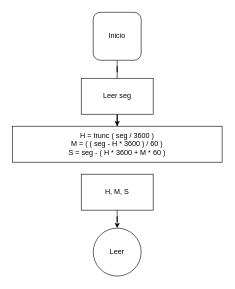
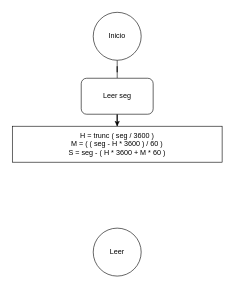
node "Inicio": shape rounded rectangle -> ellipse
node "Leer seg": shape rectangle -> rounded rectangle
node "H, M, S": removed
edge "H, M, S" -> "Leer": removed
